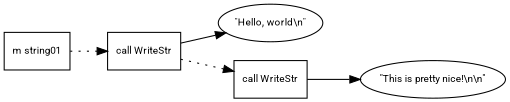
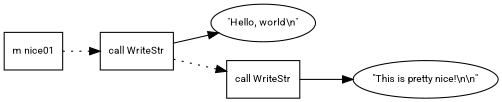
node "m string01": label "m string01" -> "m nice01"
